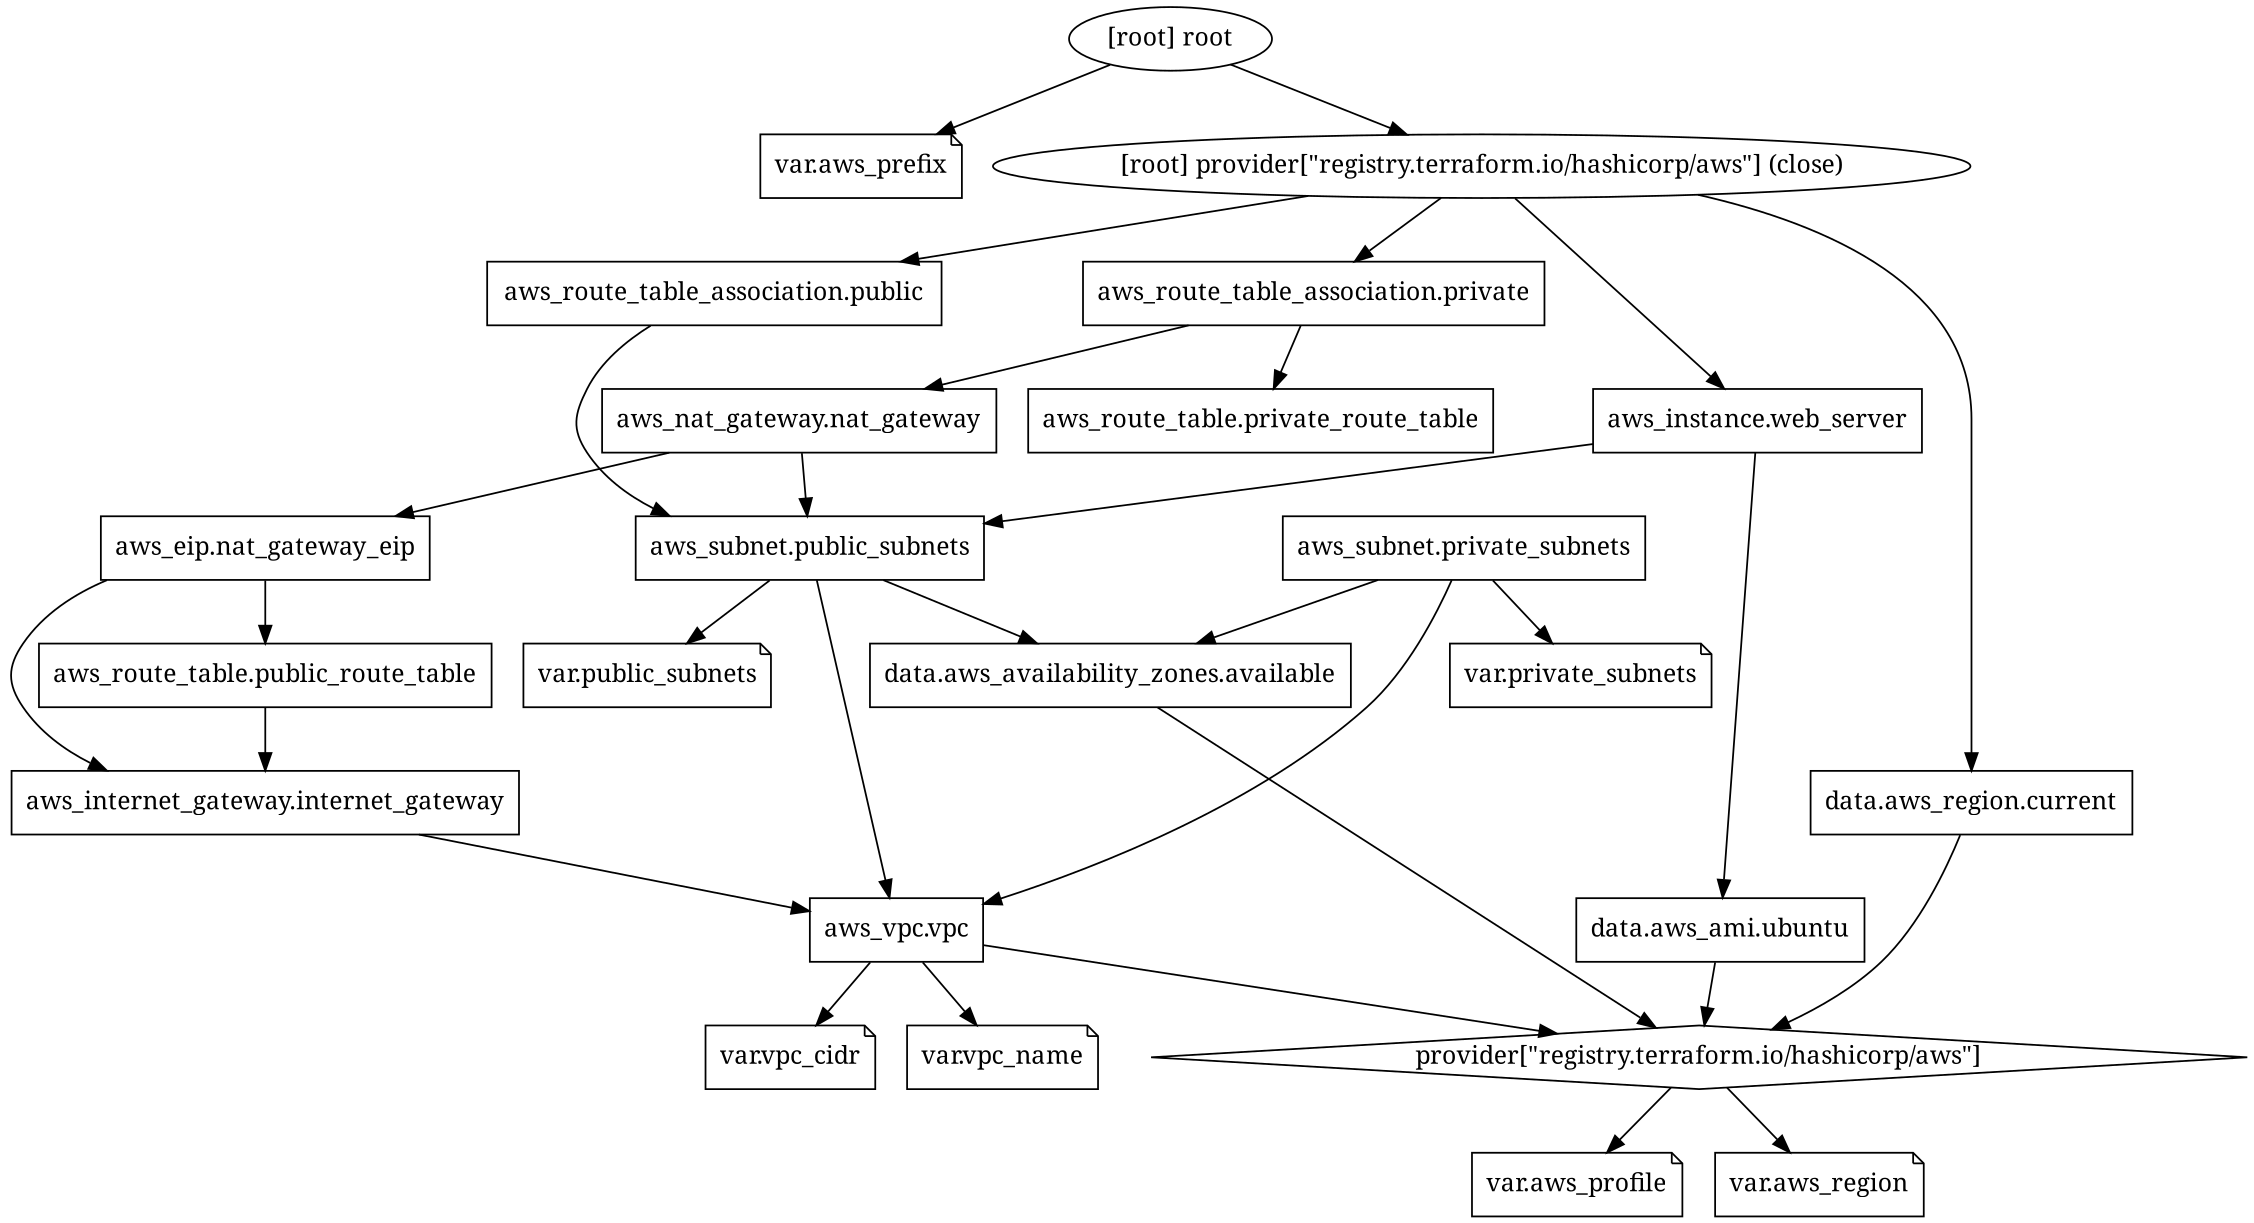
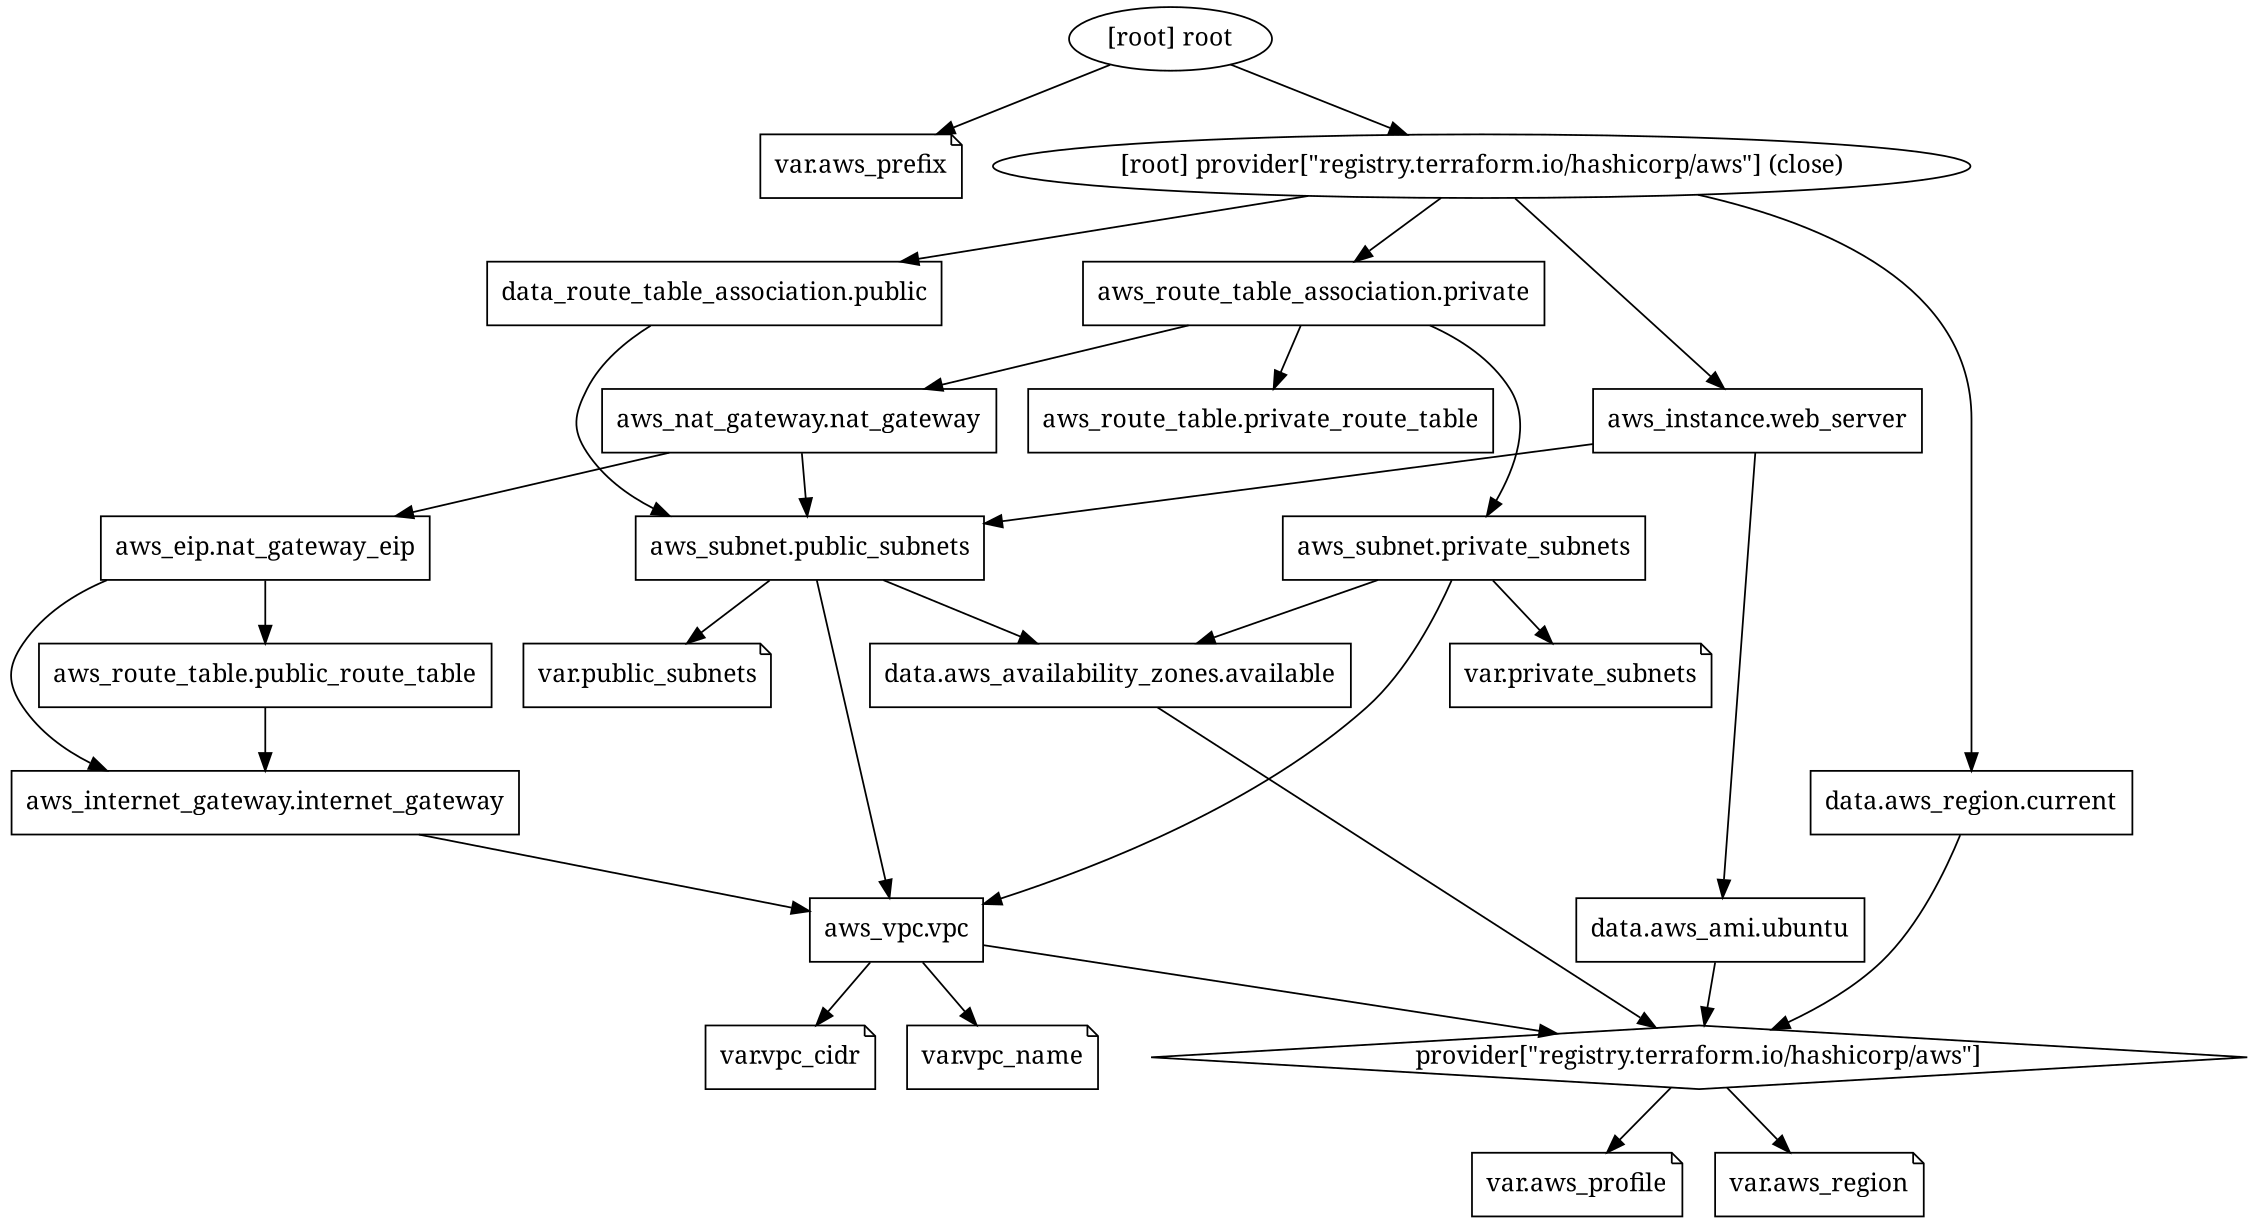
node "aws_route_table_association.public": label "aws_route_table_association.public" -> "data_route_table_association.public"
edge "aws_route_table_association.private" -> "aws_subnet.private_subnets": added
